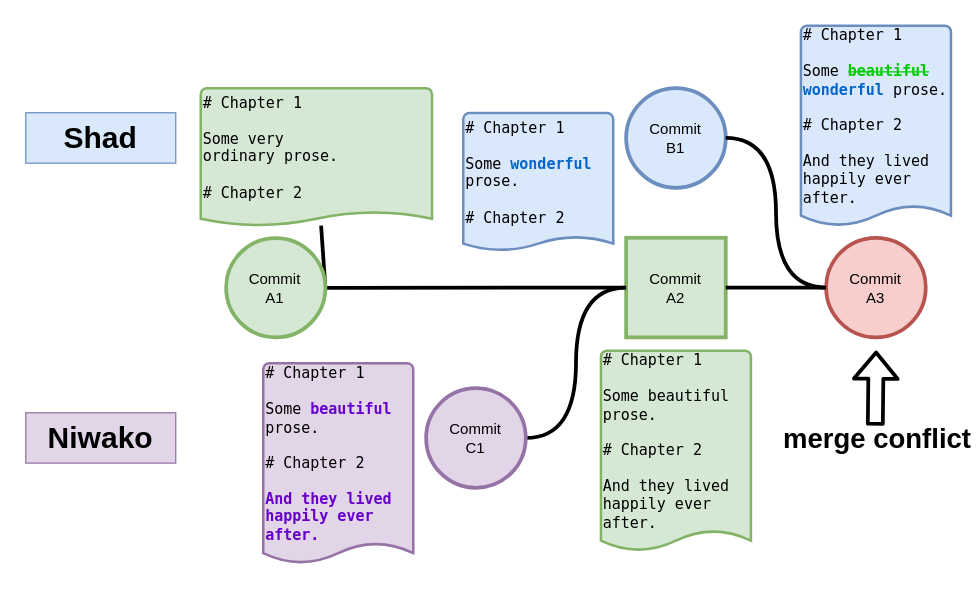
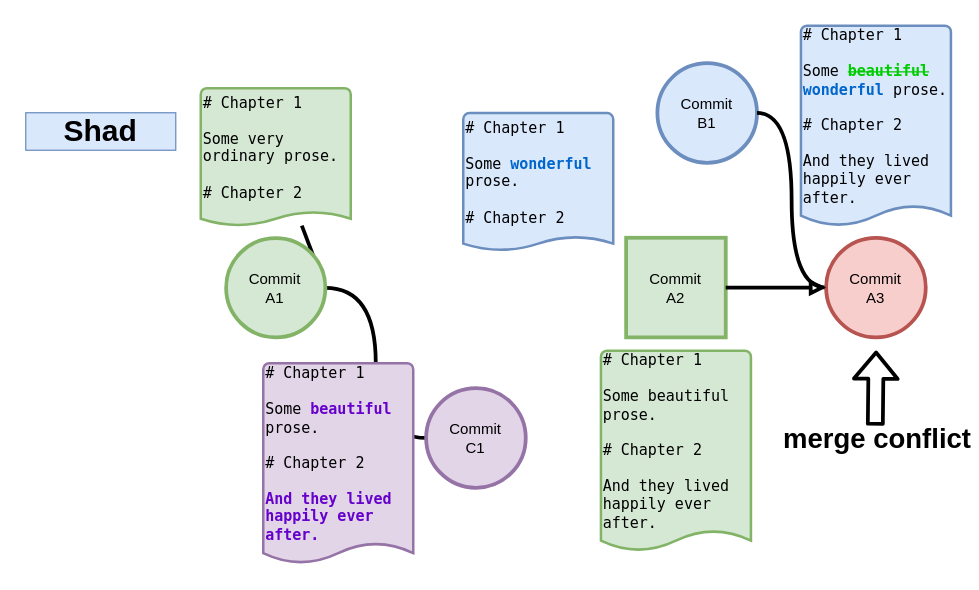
node "Shad": size 150x50 -> 150x38
node "Commit B1": moved (676, 138) -> (707, 113)
node "# Chapter 1 Some very ordinary prose. # Chapter 2": size 231x138 -> 150x138
edge "Commit A2" -- "Commit A1": now "Commit C1" -- "Commit A1"
edge "Commit A2" -- "Commit A3": arrowhead none -> block
edge "Commit A2" -- "Commit C1": removed
node "Niwako": removed
